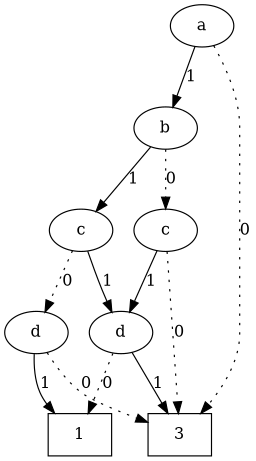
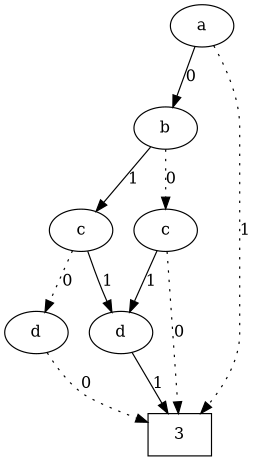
edge "a" -> "b": label "1" -> "0"
edge "a" -> "3": label "0" -> "1"
node "1": removed
